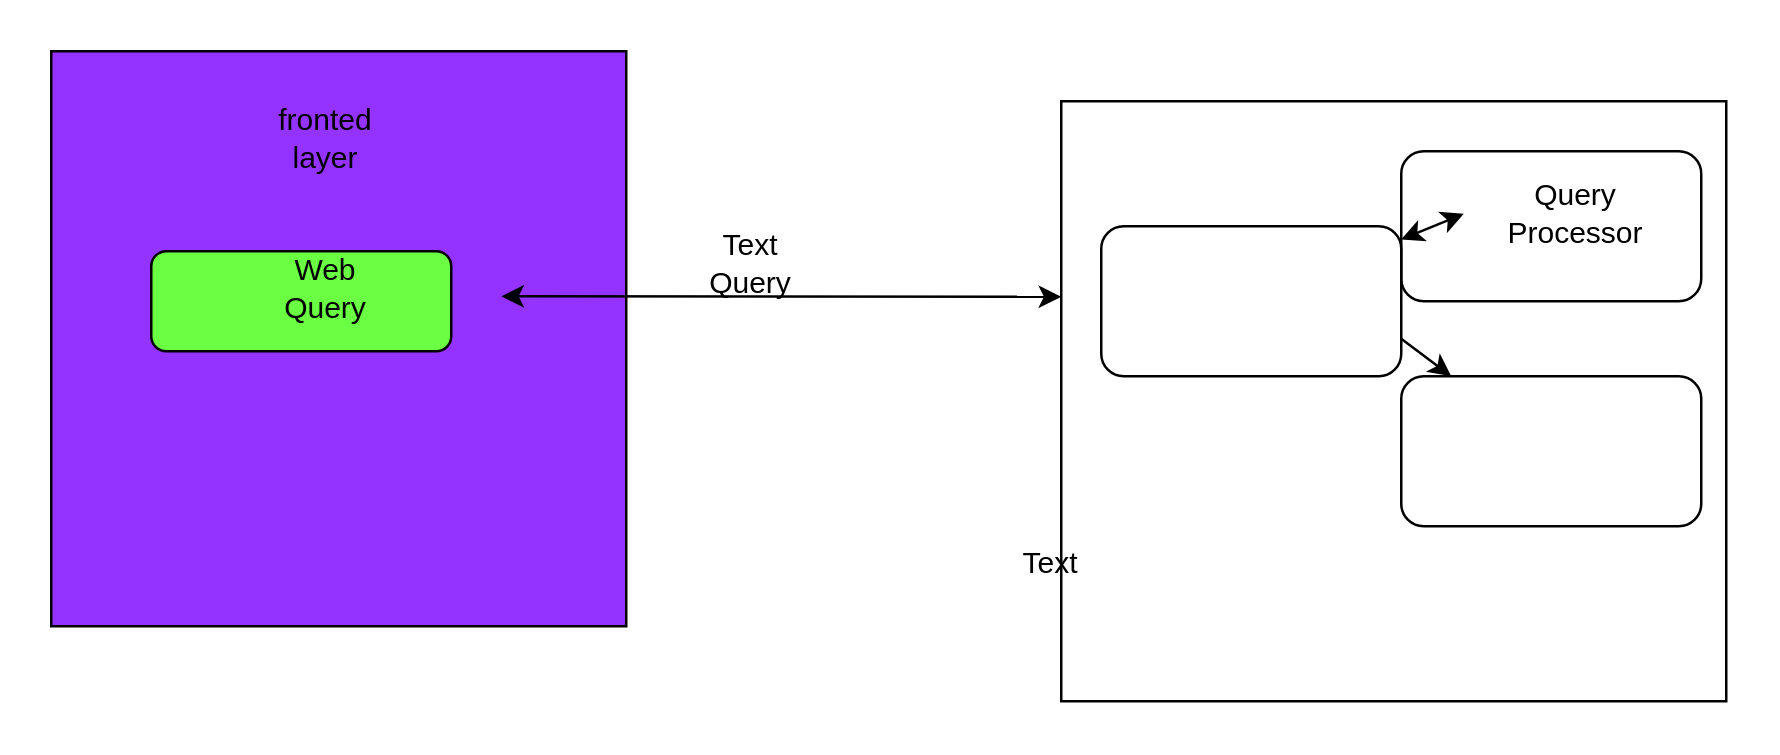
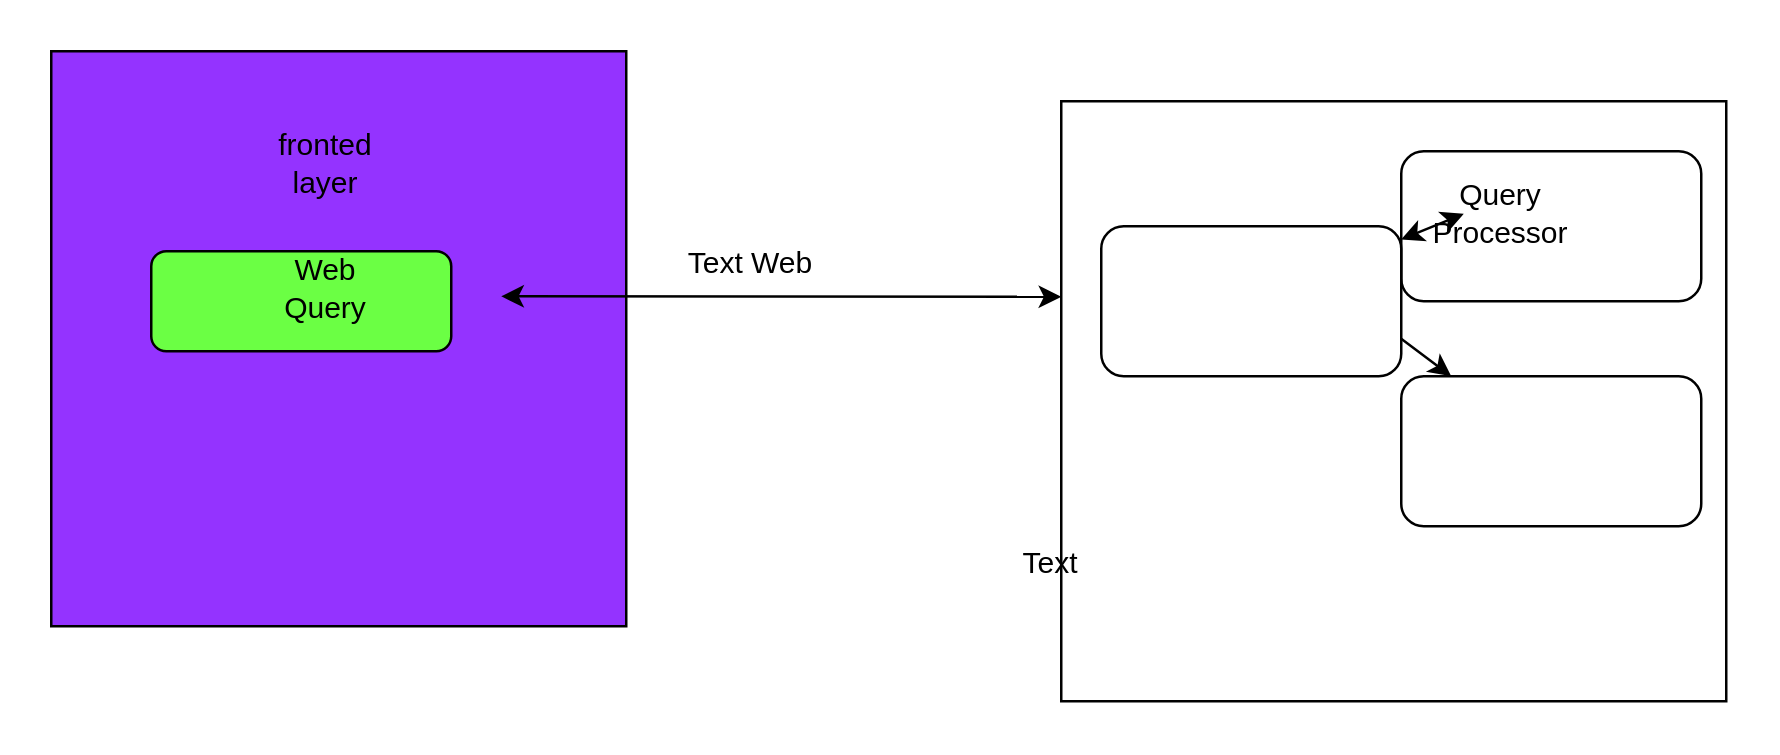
node "fronted layer": moved (326, 139) -> (326, 164)
node "Query Processor": moved (1576, 214) -> (1501, 214)
node "Text Query": label "Text Query" -> "Text Web"
